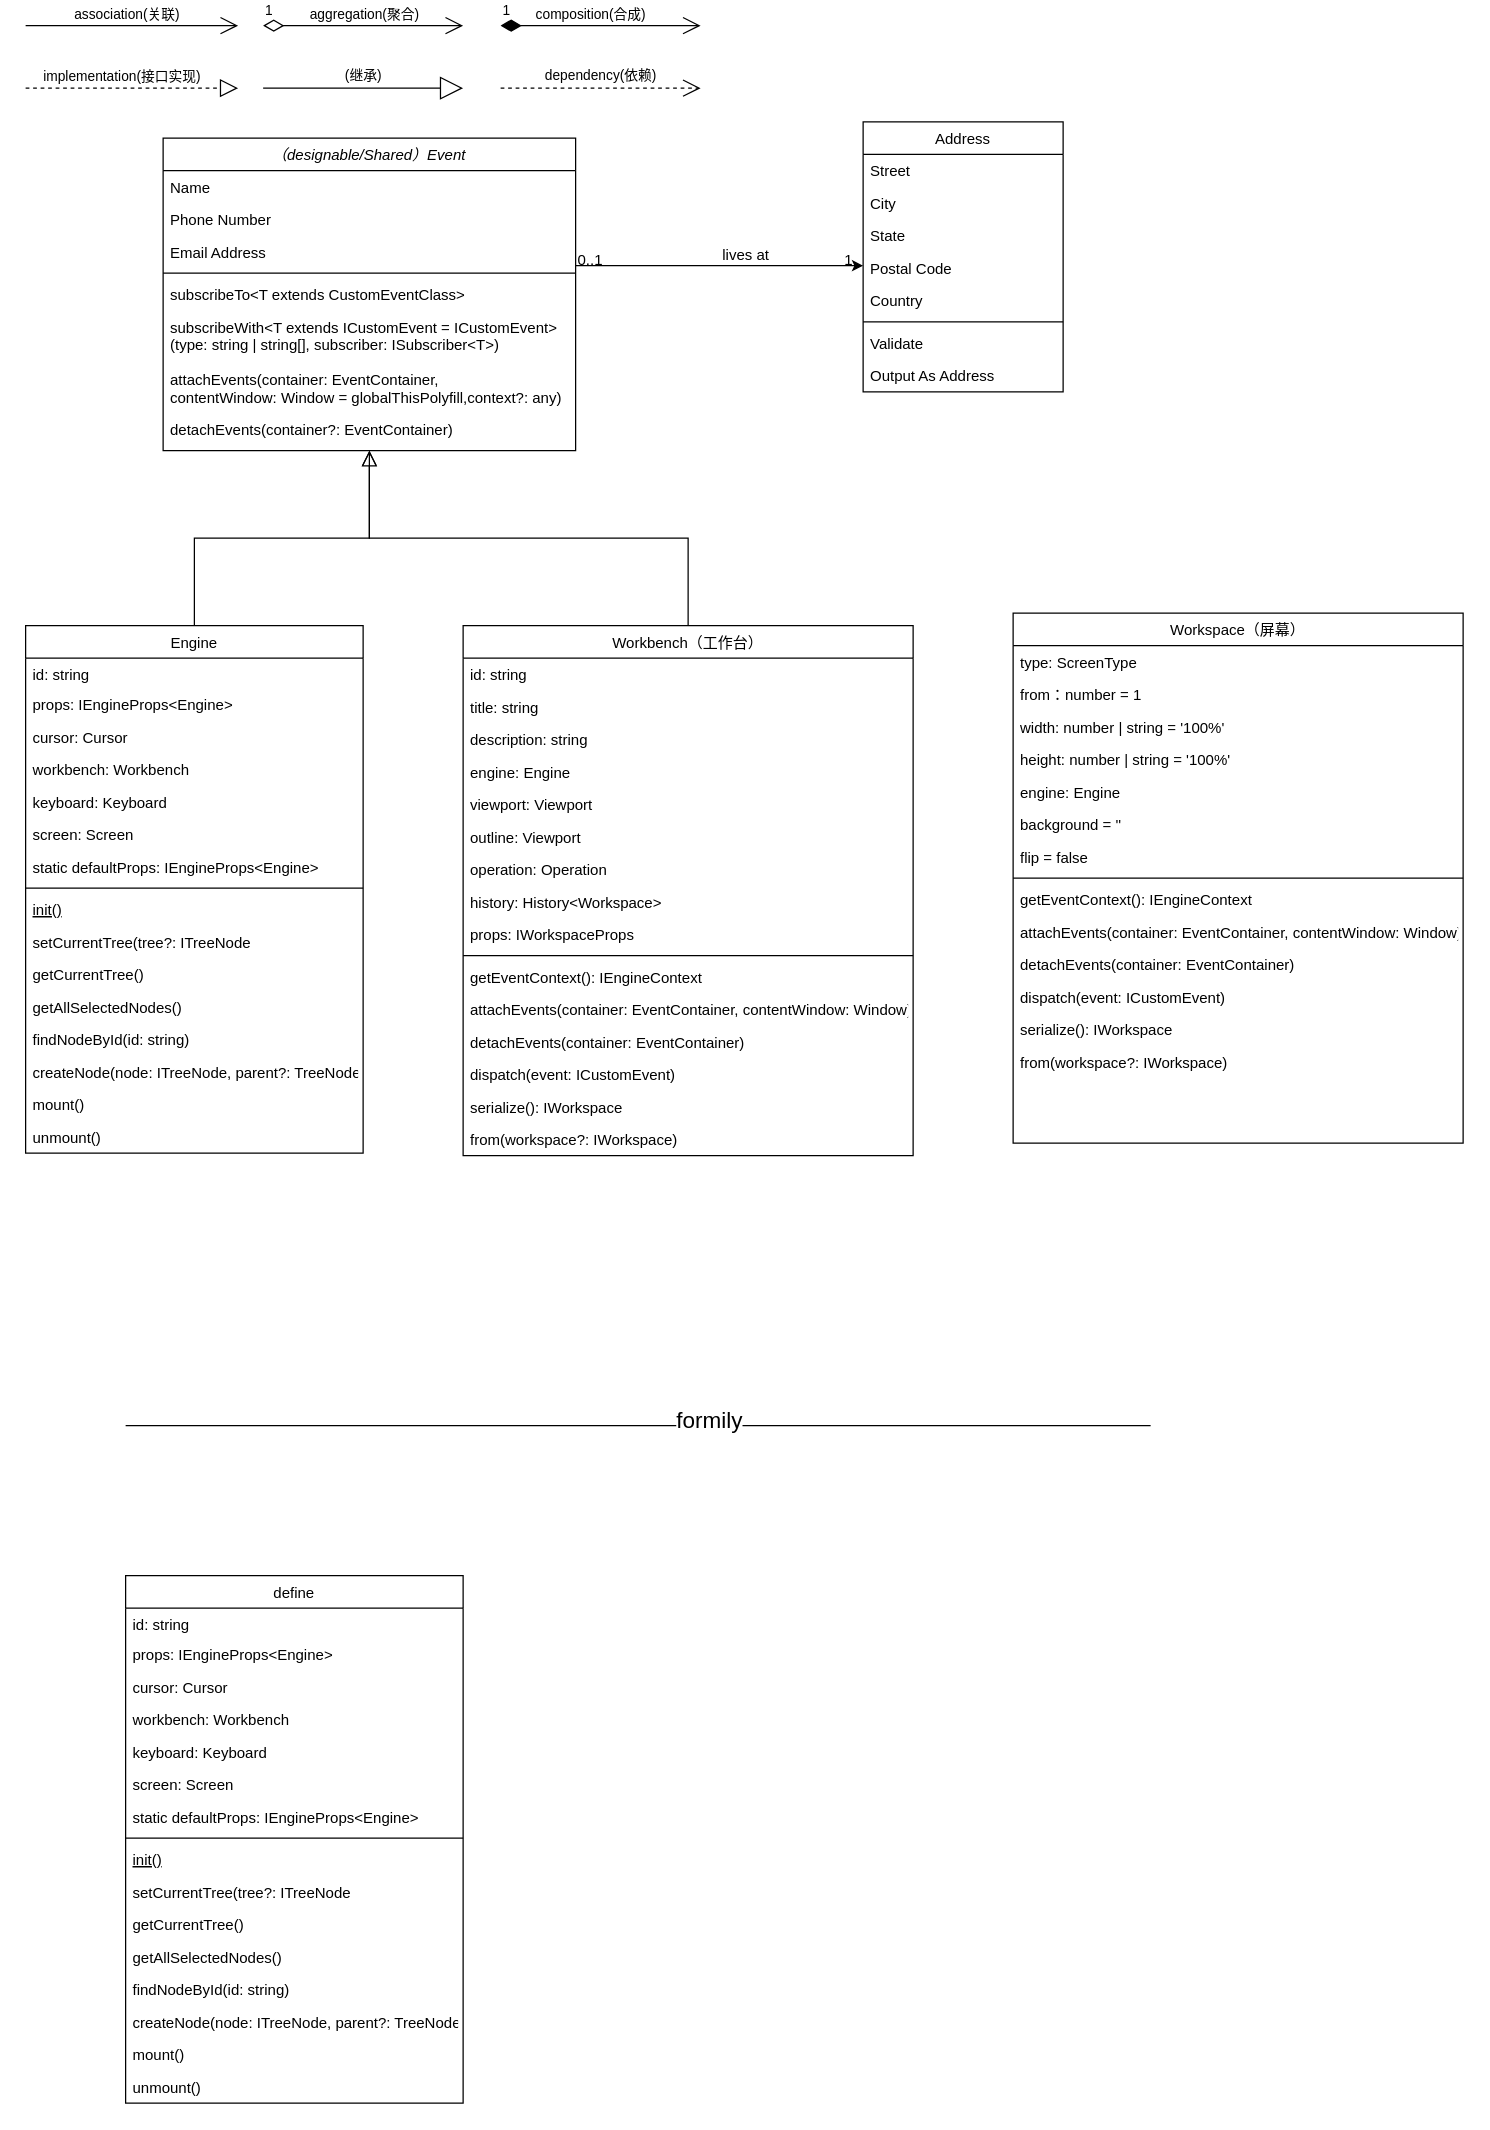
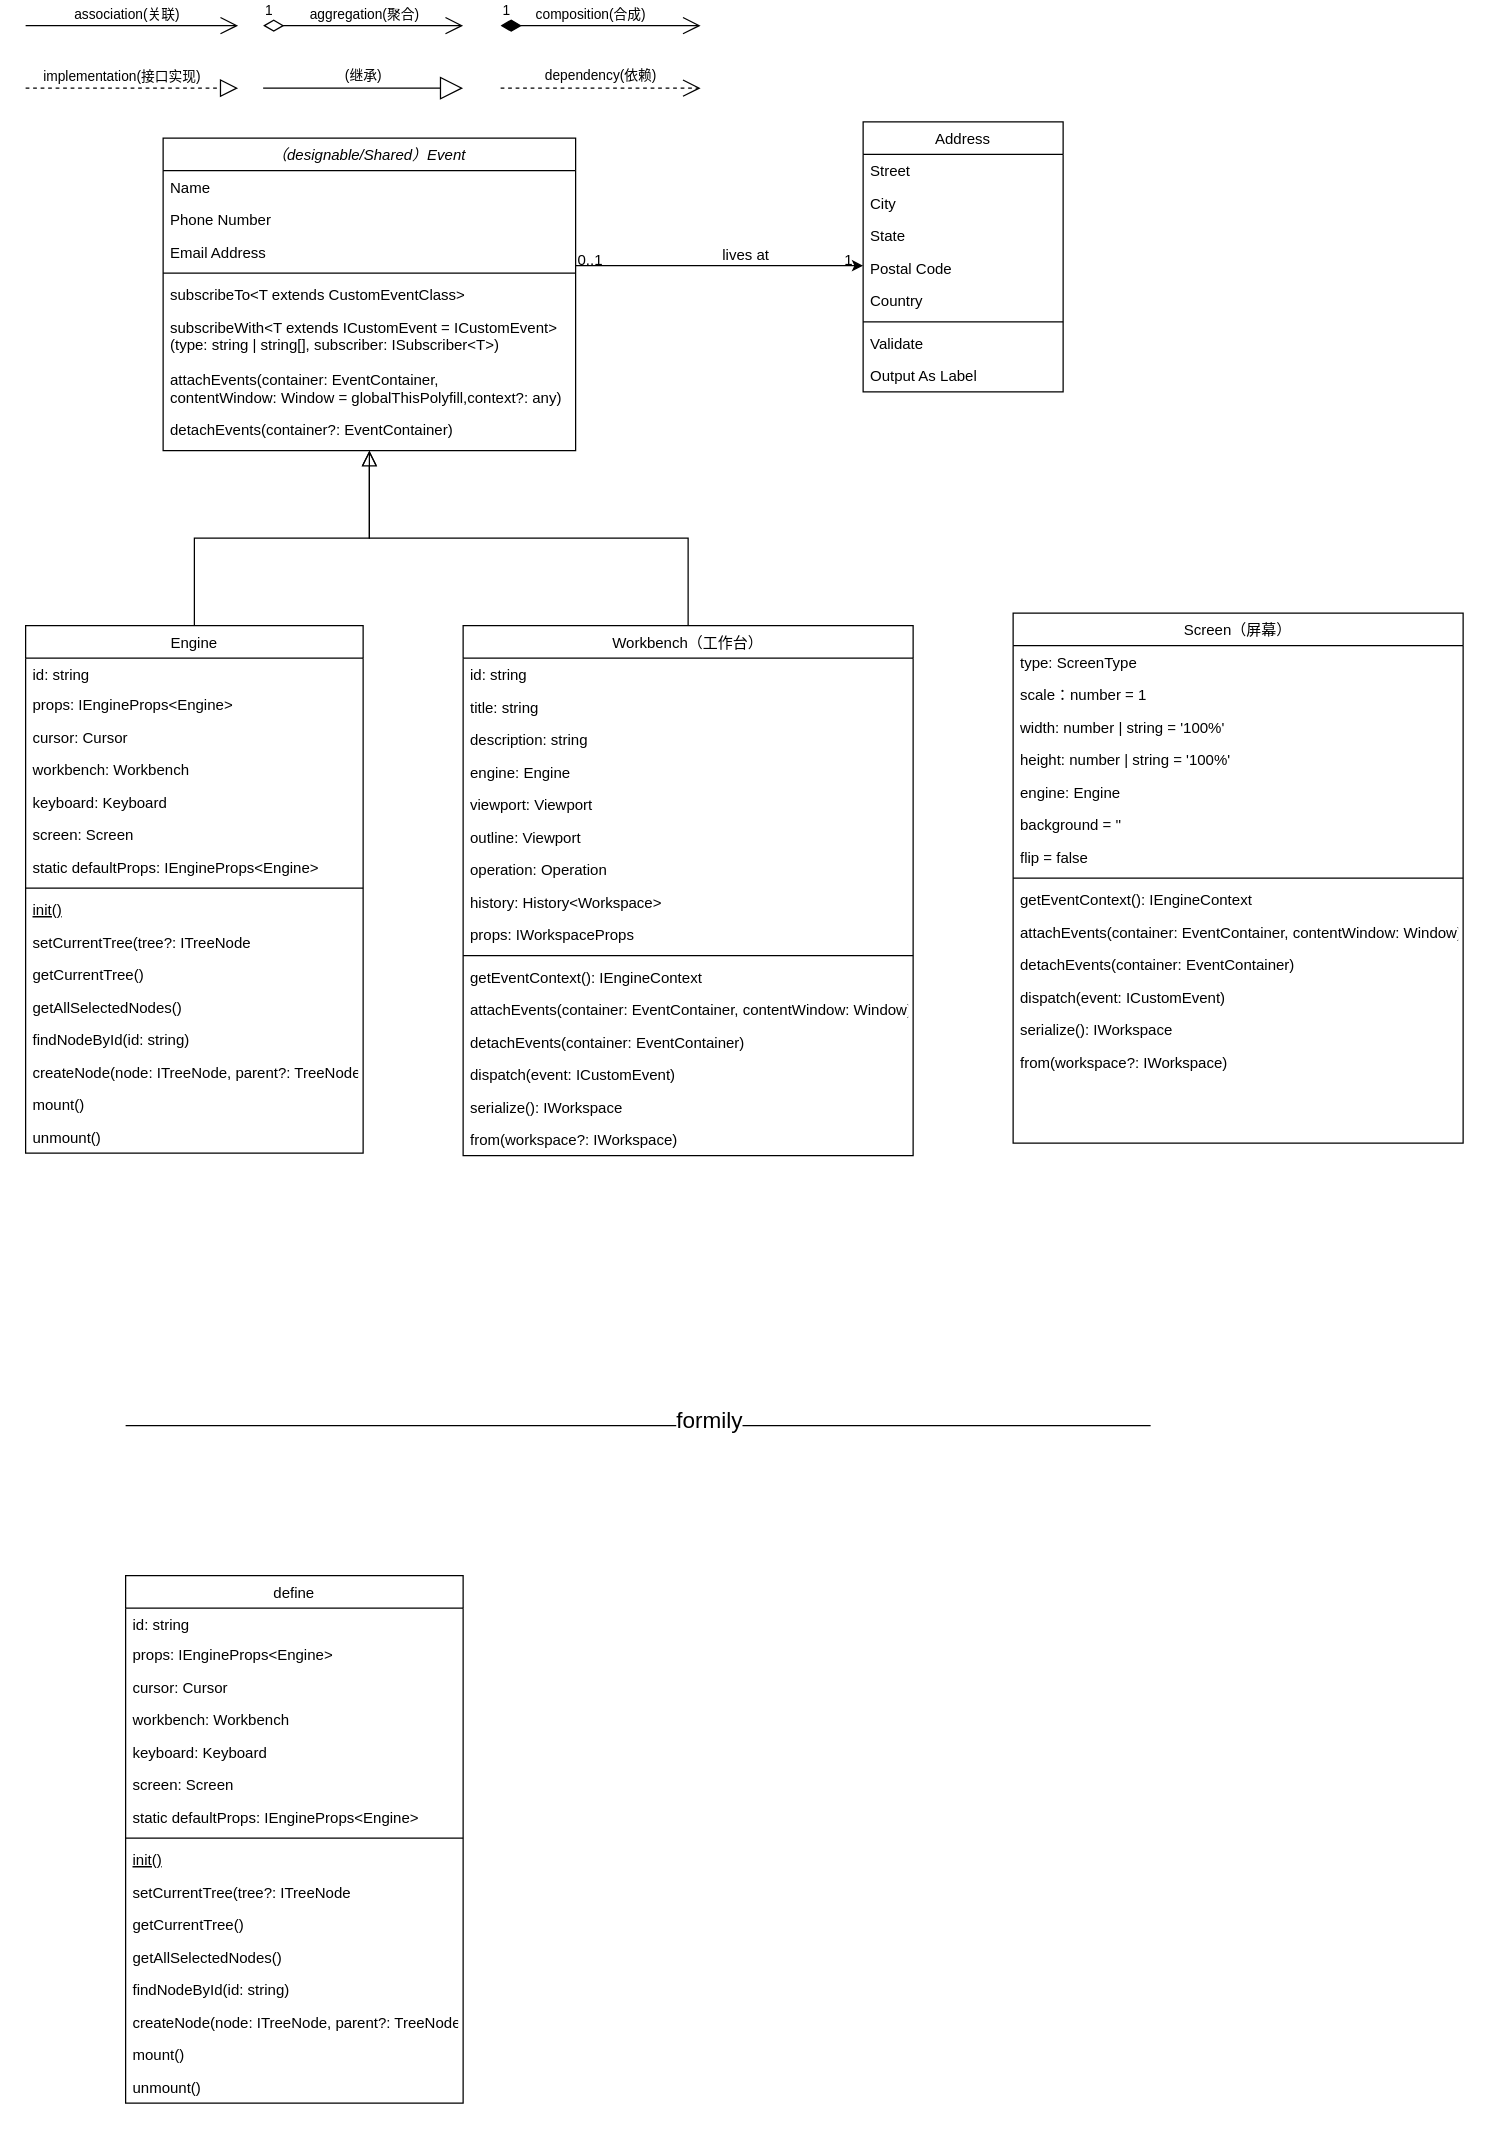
node "Output As Address": label "Output As Address" -> "Output As Label"
node "Workspace（屏幕）": label "Workspace（屏幕）" -> "Screen（屏幕）"
node "from：number = 1": label "from：number = 1" -> "scale：number = 1"
